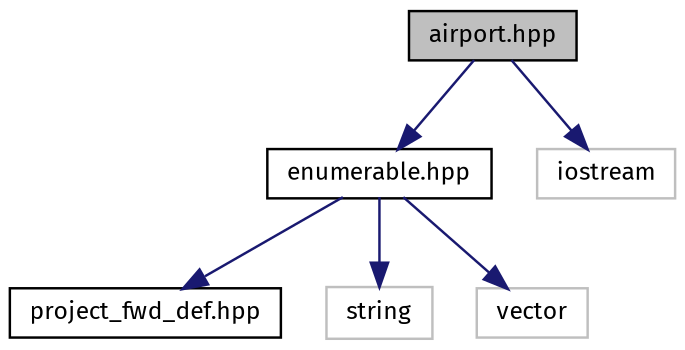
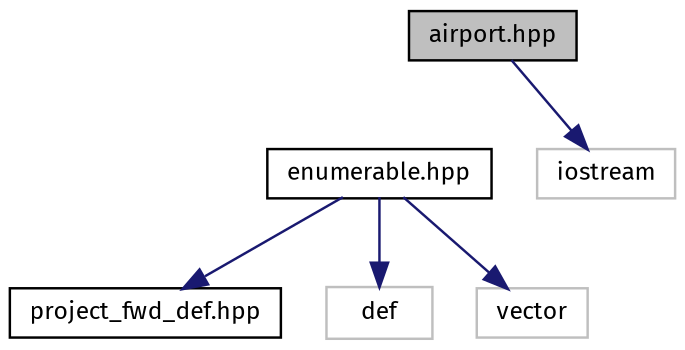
edge "airport.hpp" -> "enumerable.hpp": removed
node "string": label "string" -> "def"
